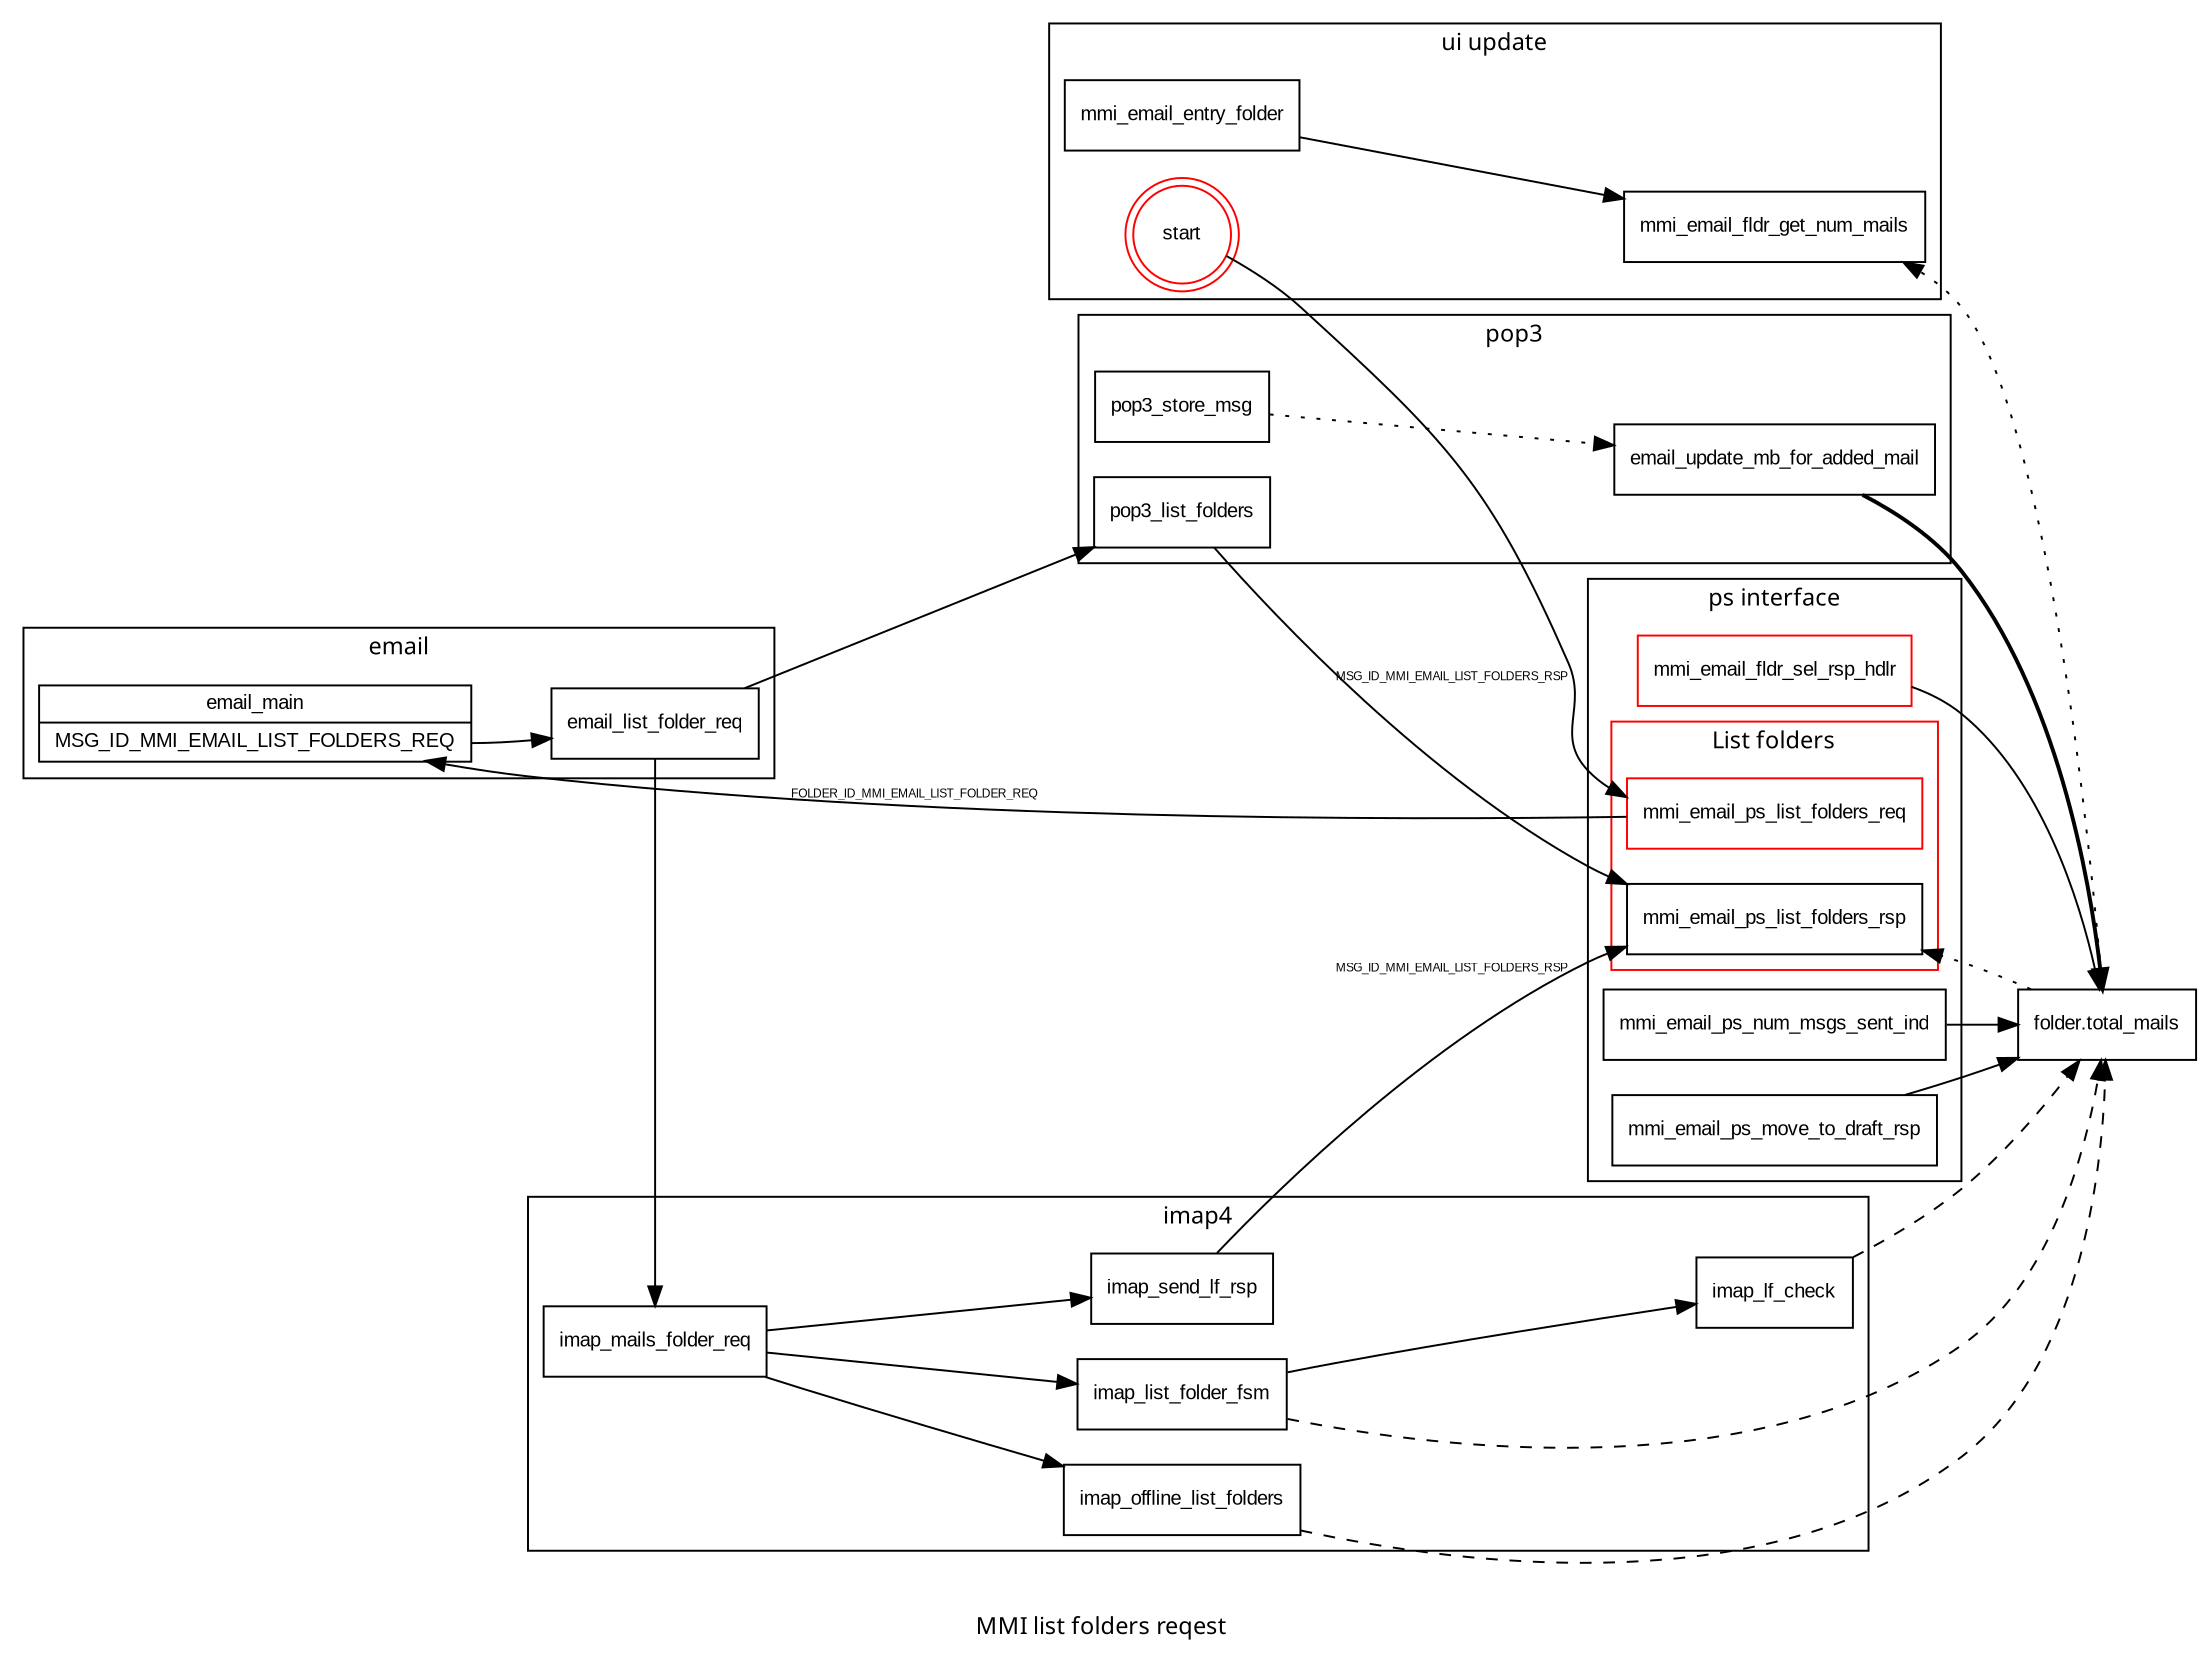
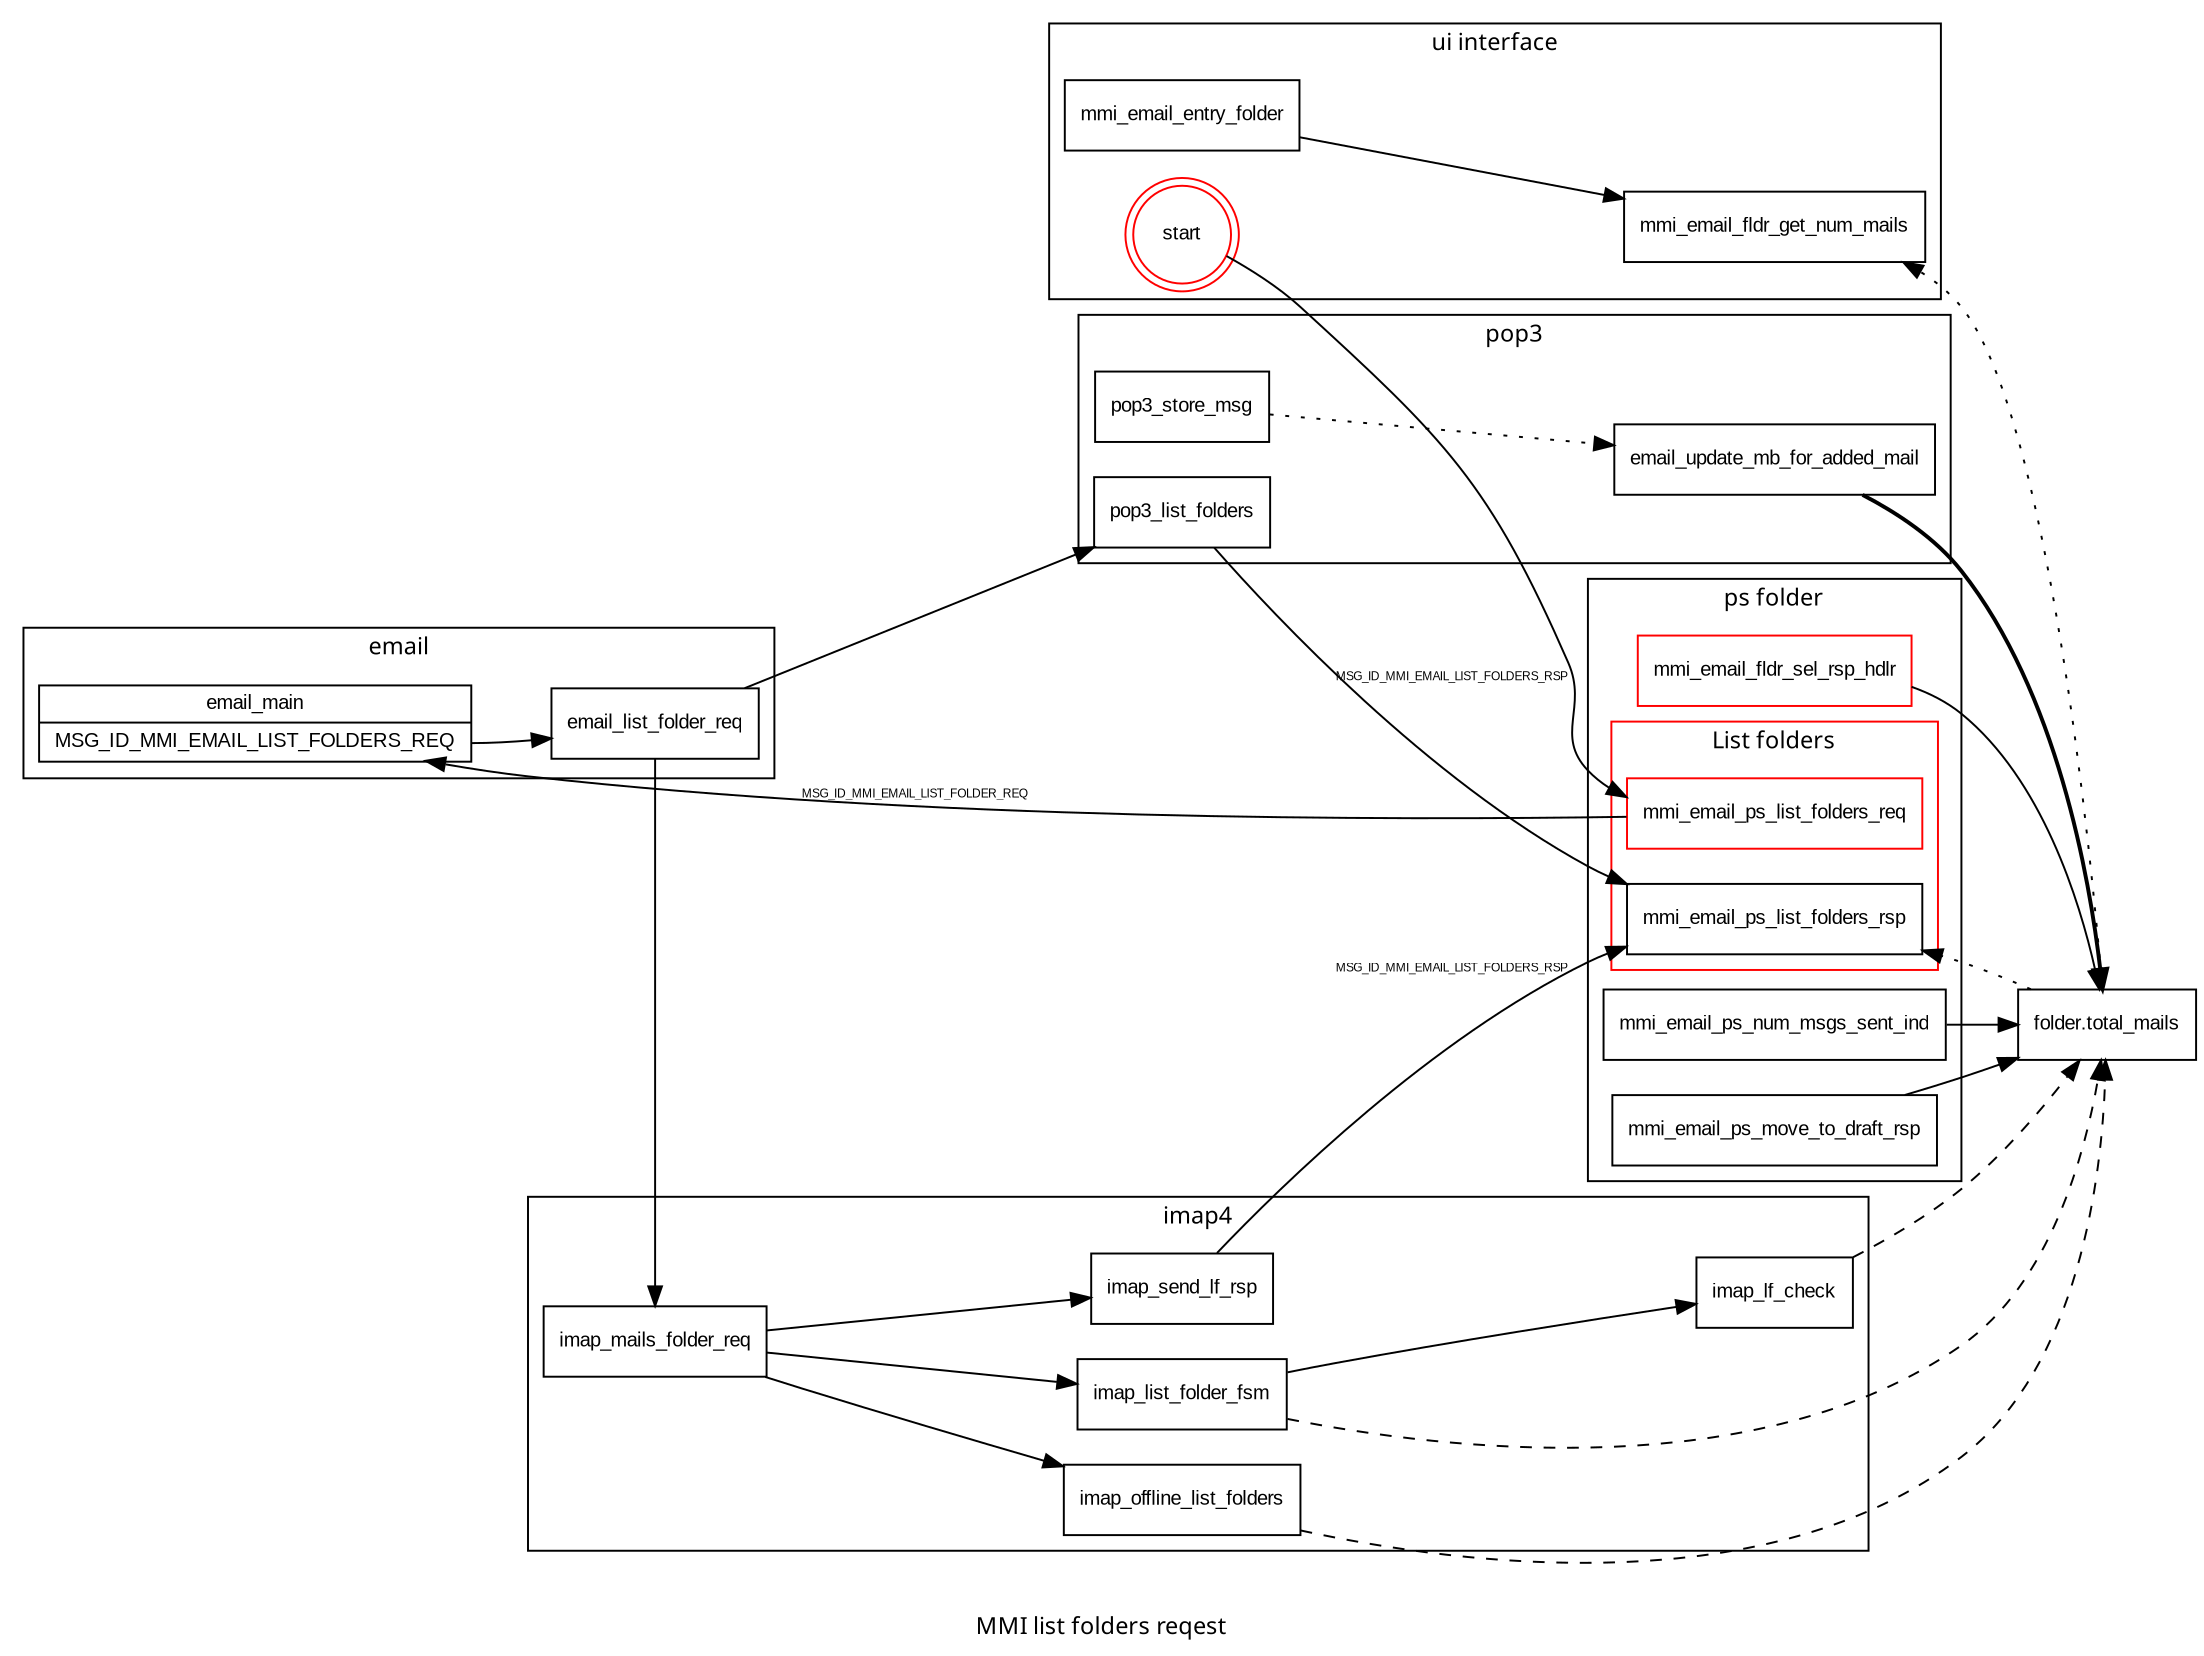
cluster "ui update": label "ui update" -> "ui interface"
cluster "ps interface": label "ps interface" -> "ps folder"
edge "mmi_email_ps_list_folders_req" -> "email_main": label "FOLDER_ID_MMI_EMAIL_LIST_FOLDER_REQ" -> "MSG_ID_MMI_EMAIL_LIST_FOLDER_REQ"
